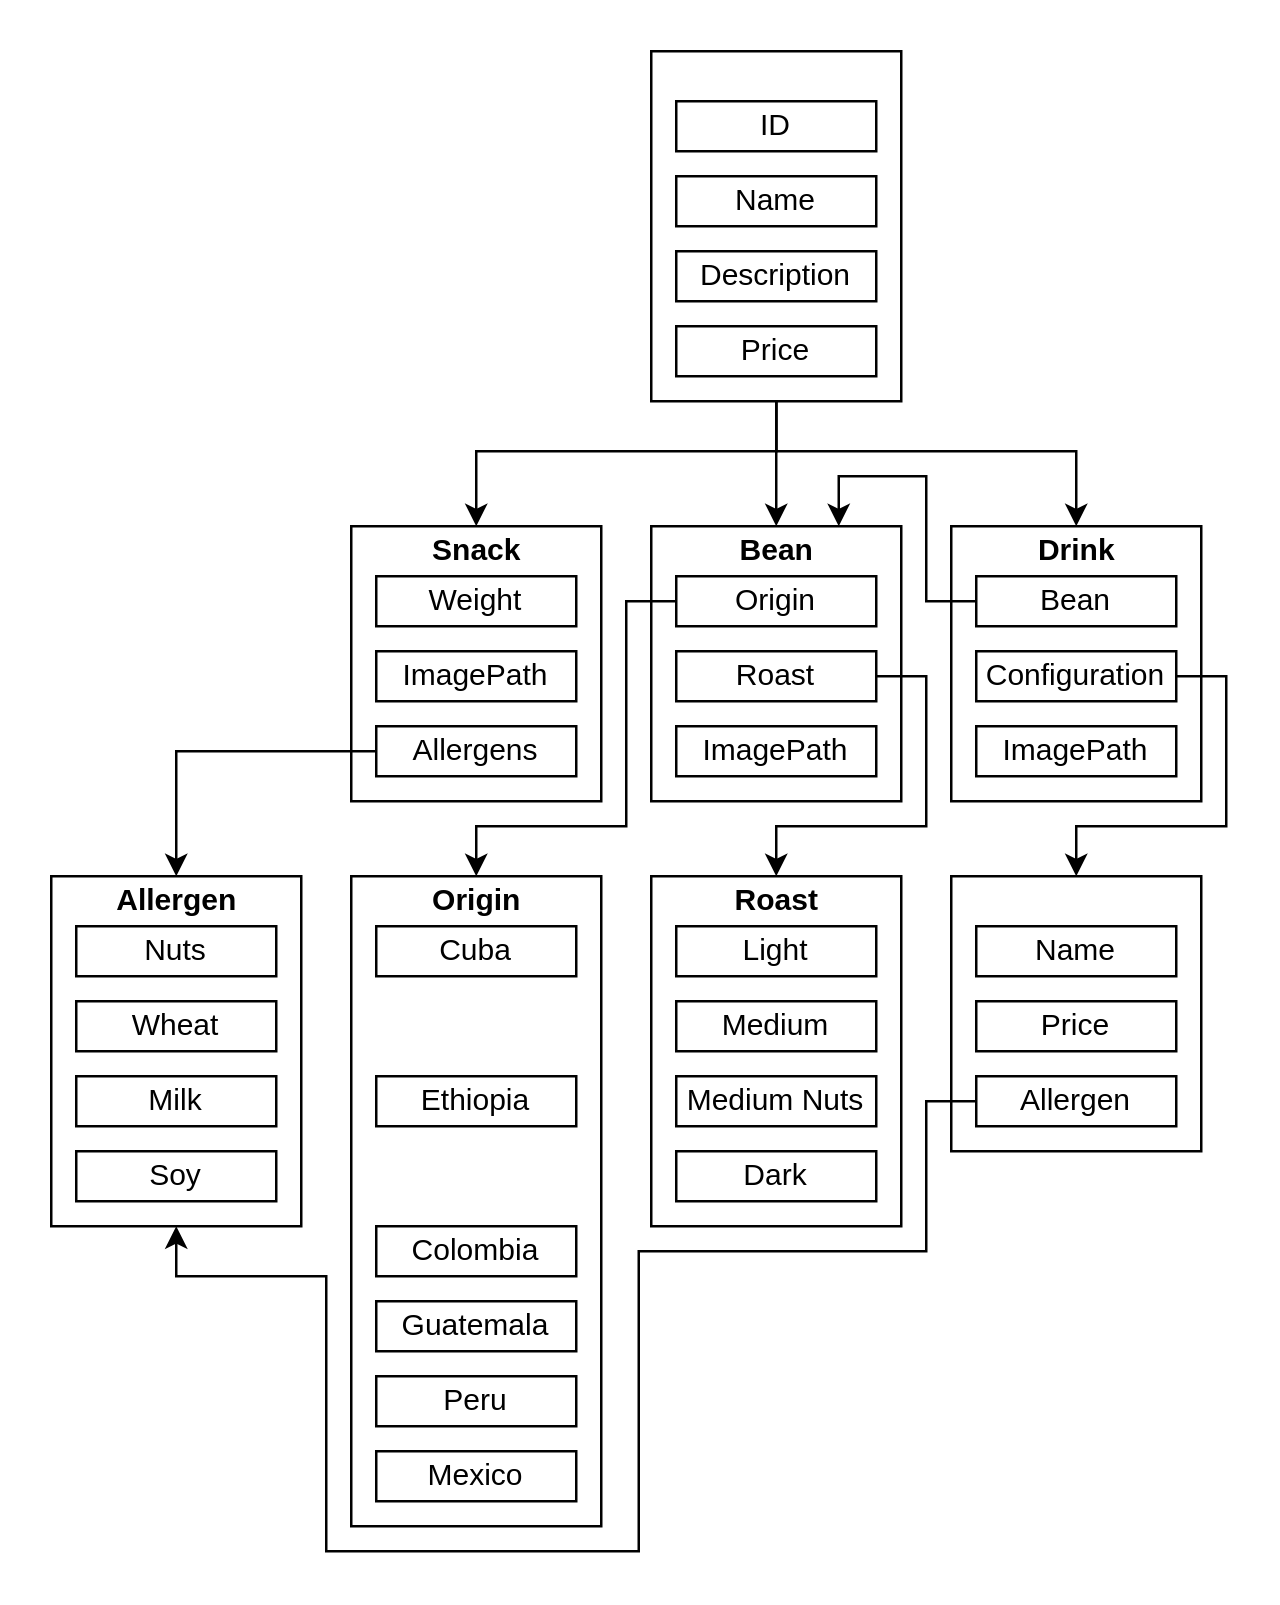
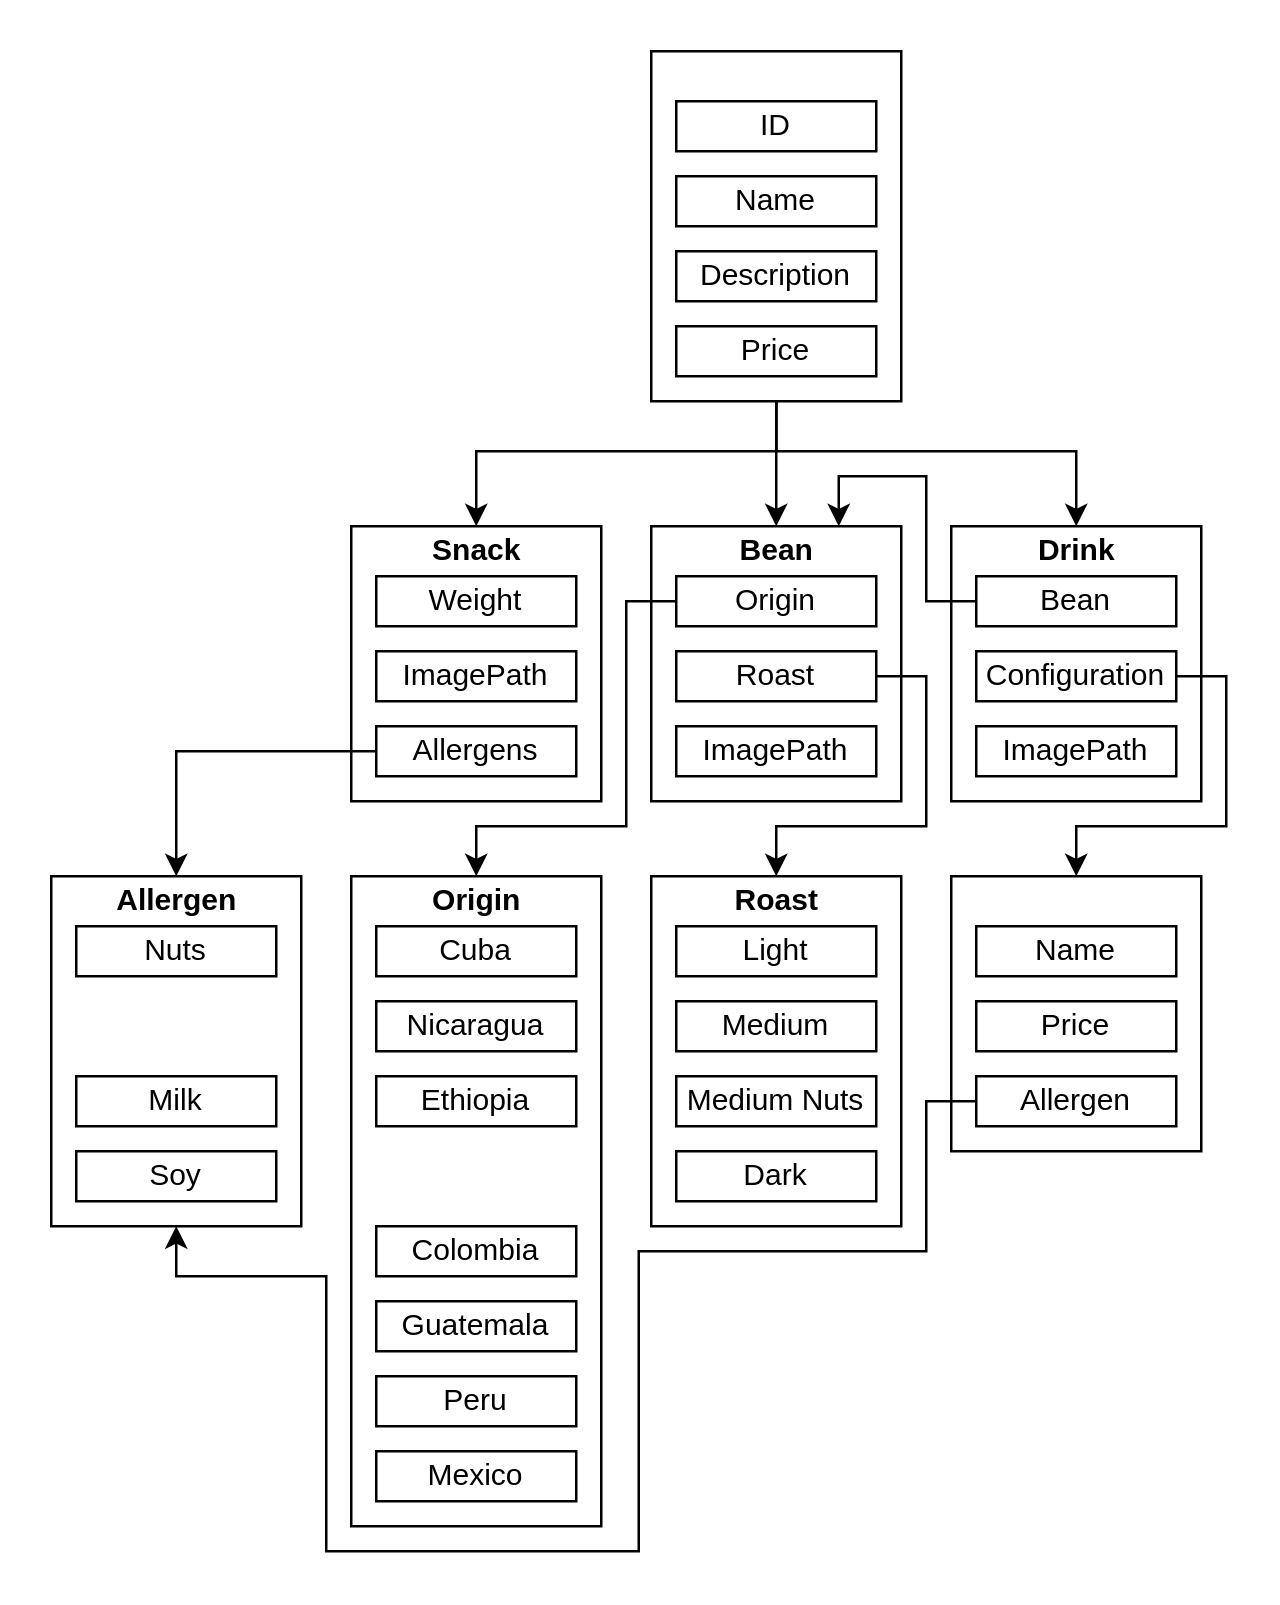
node "Wheat": removed
node "Nicaragua": added
